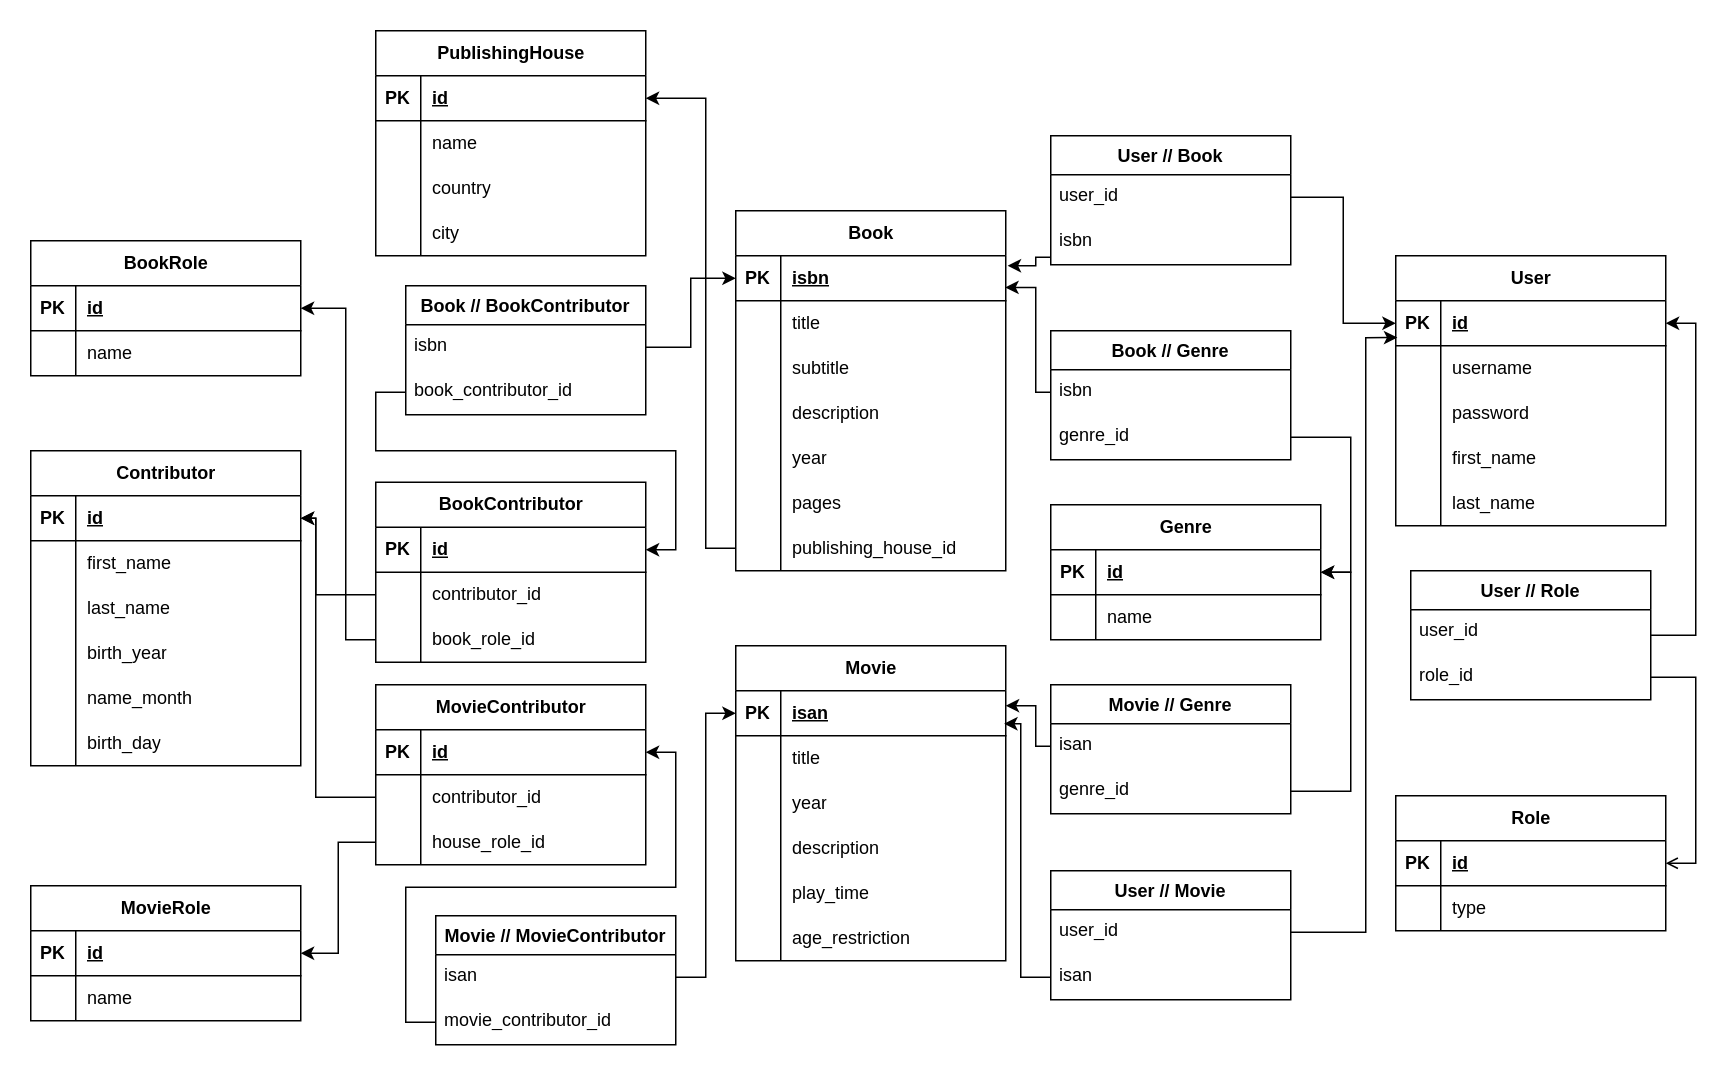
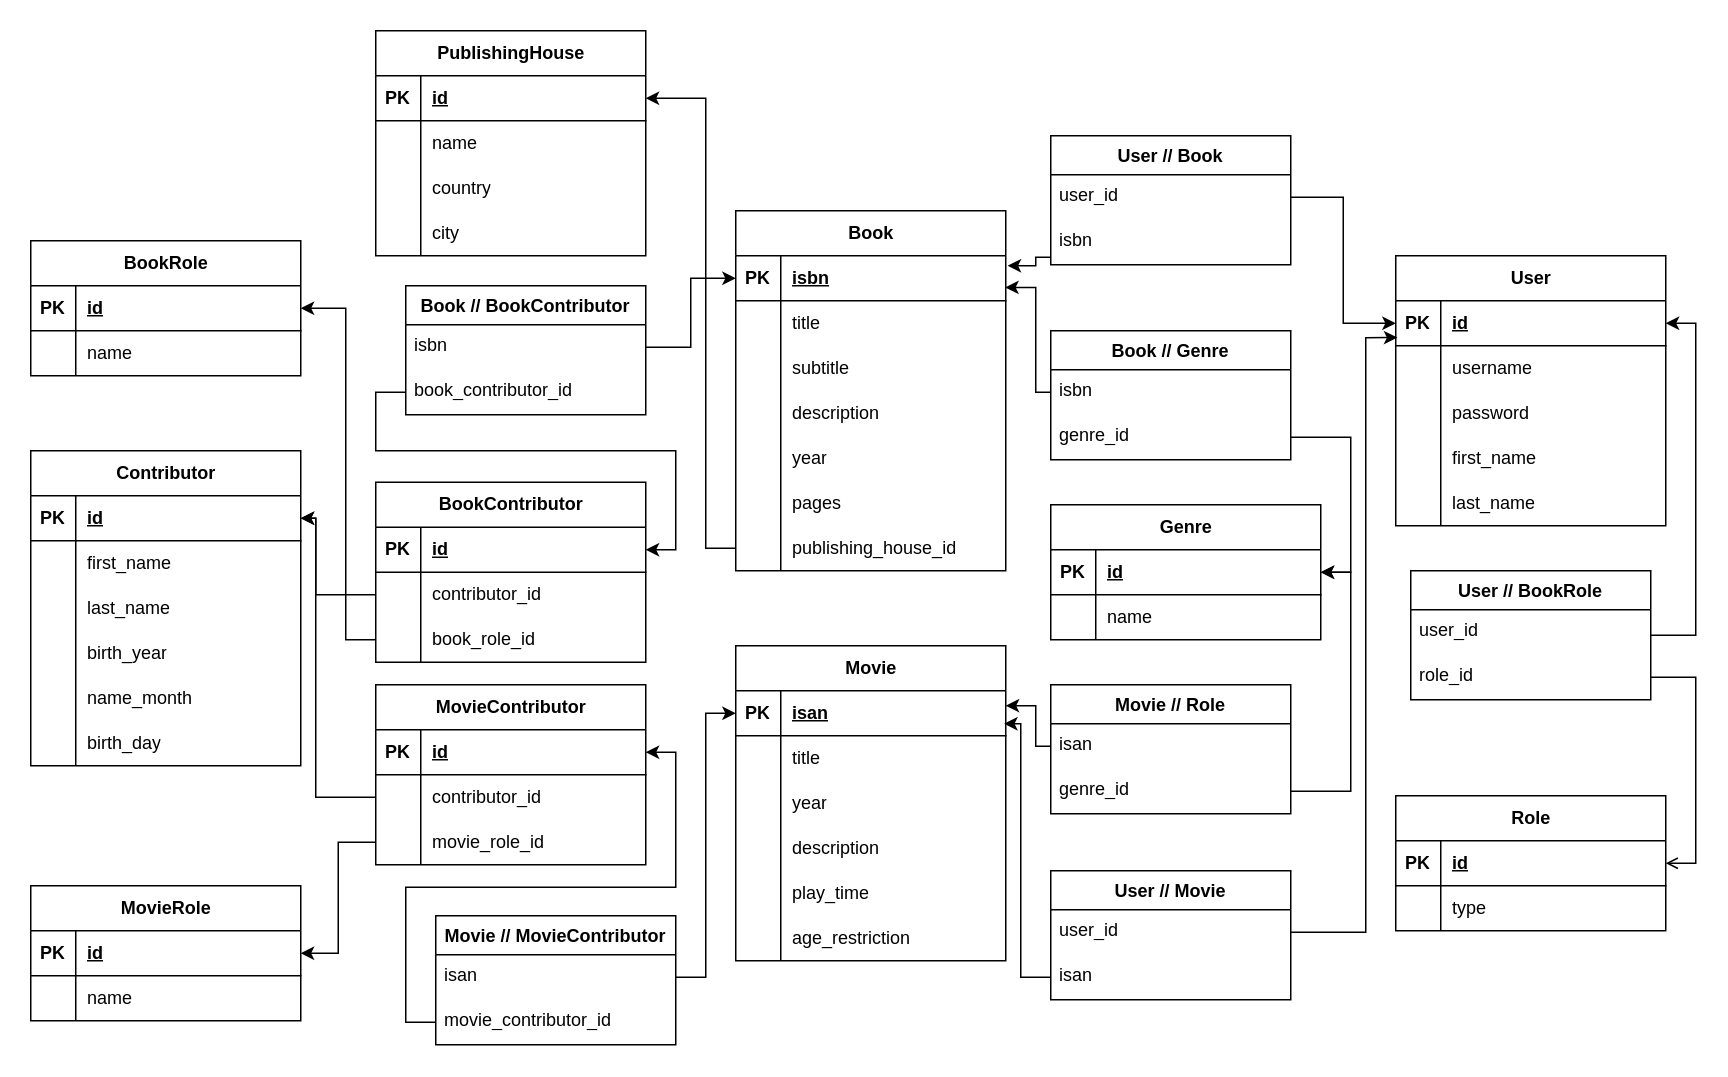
node "User // Role": label "User // Role" -> "User // BookRole"
node "Movie // Genre": label "Movie // Genre" -> "Movie // Role"
node "house_role_id": label "house_role_id" -> "movie_role_id"
